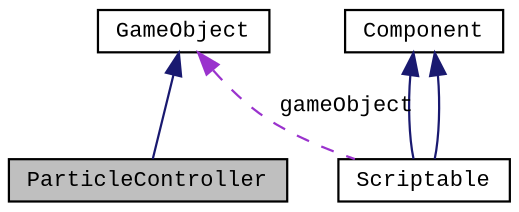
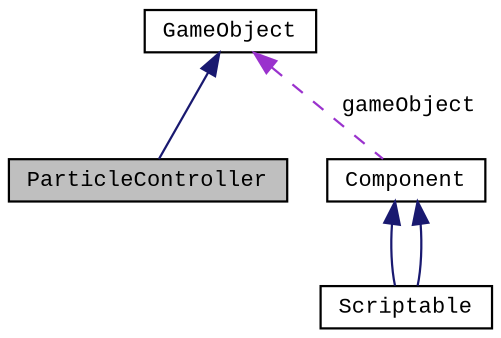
edge "Scriptable" -> "GameObject": now "Component" -> "GameObject"
